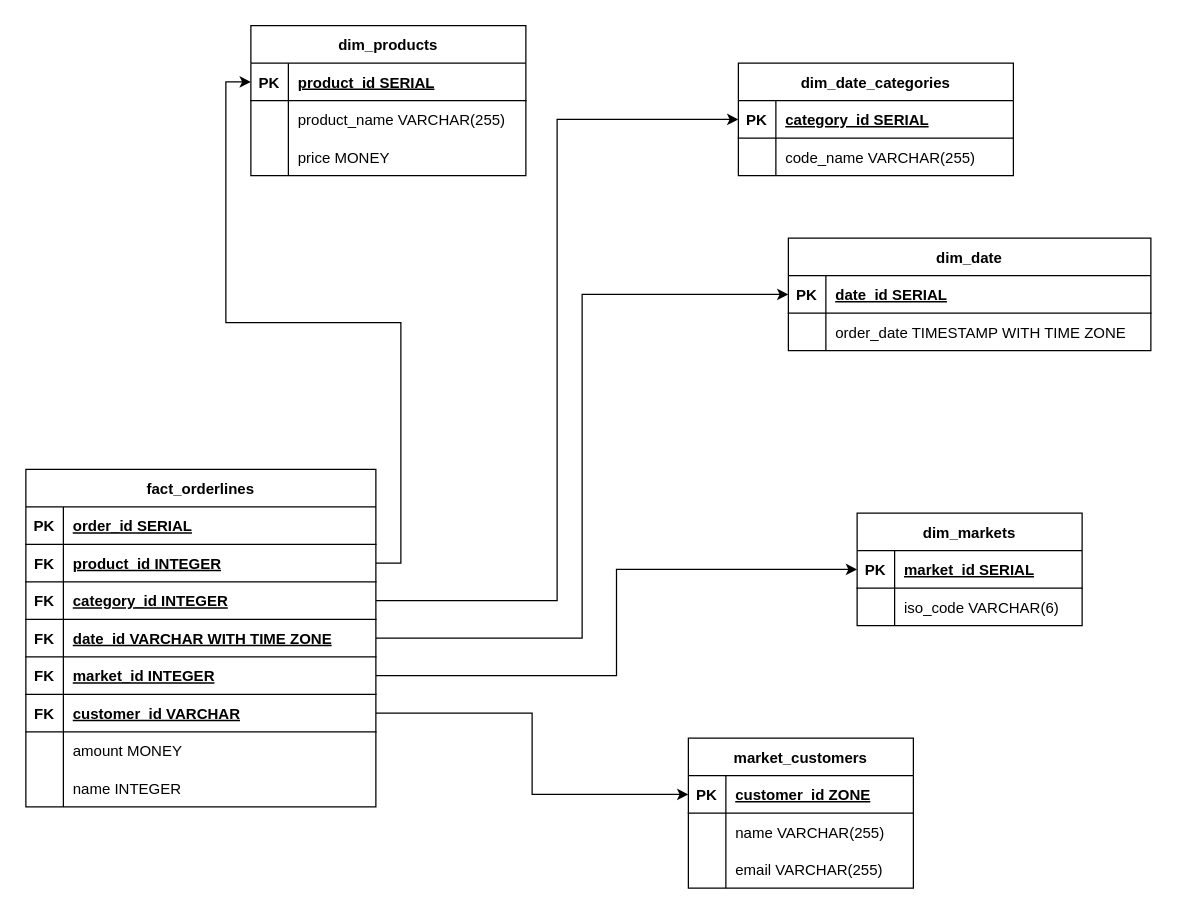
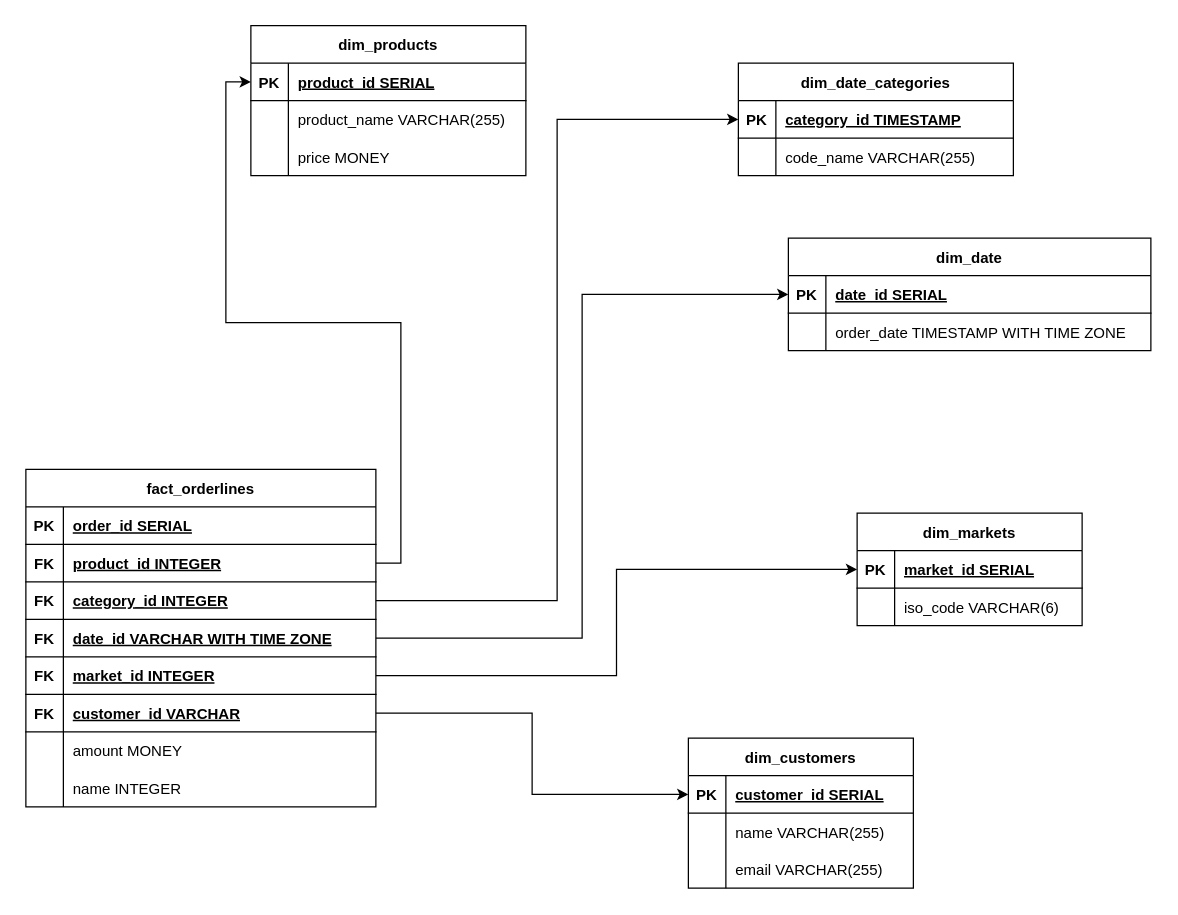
node "category_id SERIAL": label "category_id SERIAL" -> "category_id TIMESTAMP"
node "market_customers": label "market_customers" -> "dim_customers"
node "customer_id ZONE": label "customer_id ZONE" -> "customer_id SERIAL"
